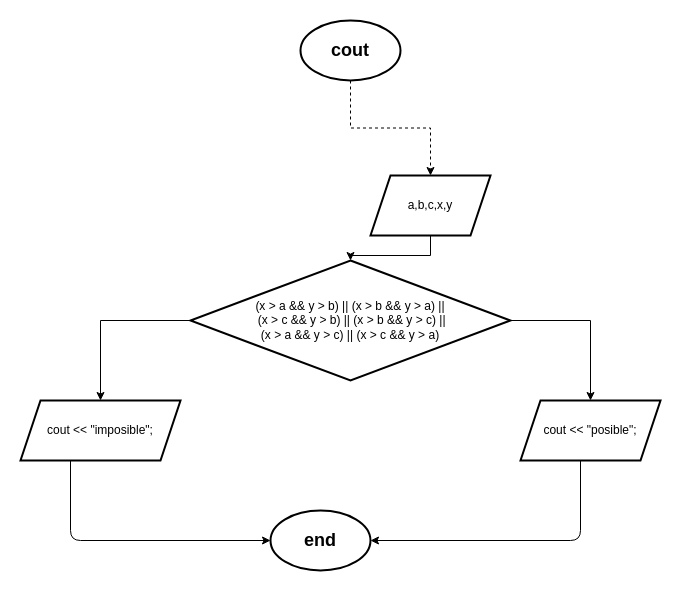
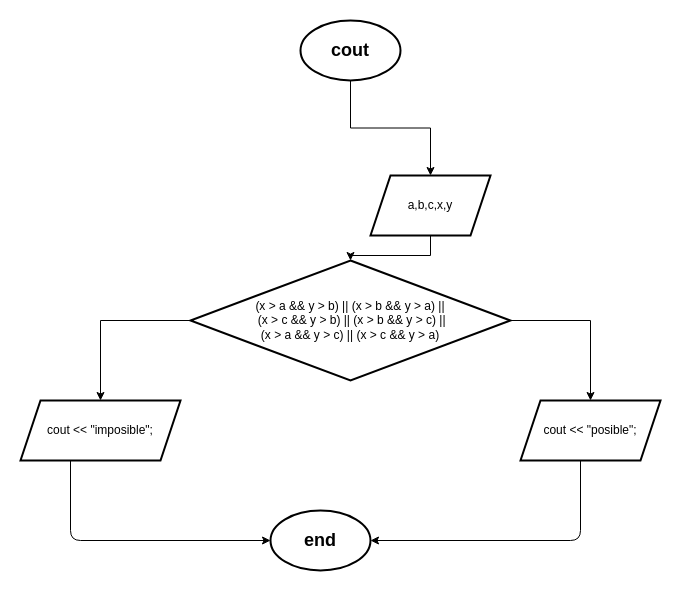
edge "cout" -> "a,b,c,x,y": style dashed -> solid
